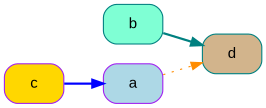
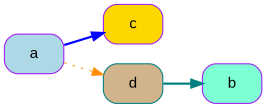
node "b": color teal -> purple
edge "b" -> "d": reversed
edge "c" -> "a": reversed
